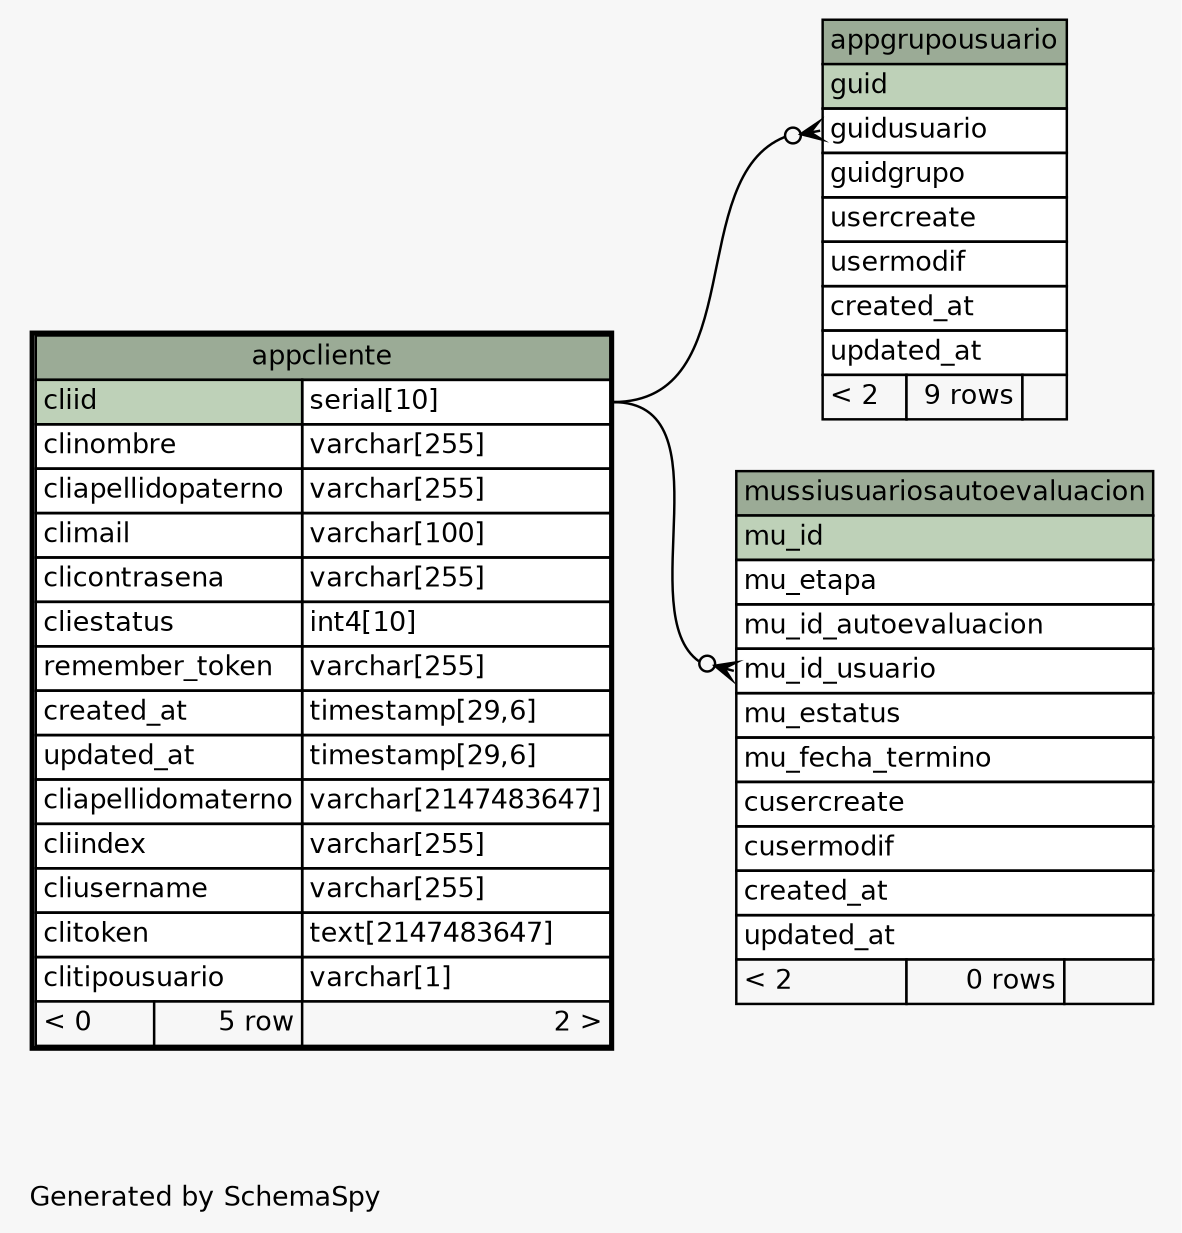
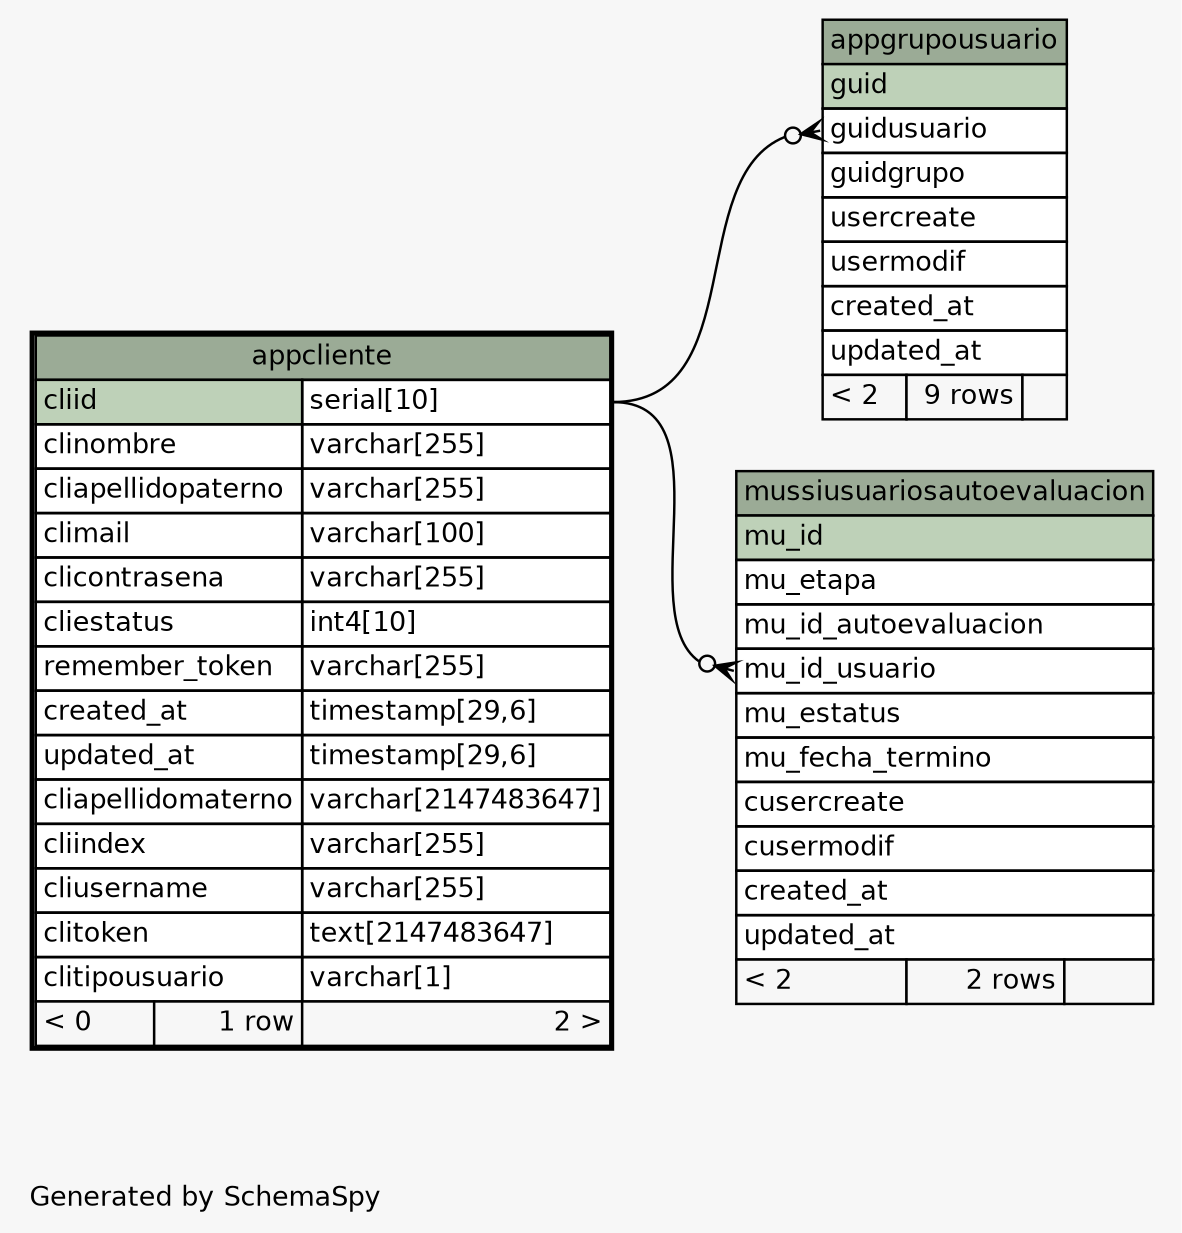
node "mussiusuariosautoevaluacion": text "0 rows" -> "2 rows"
node "appcliente": text "5 row" -> "1 row"
